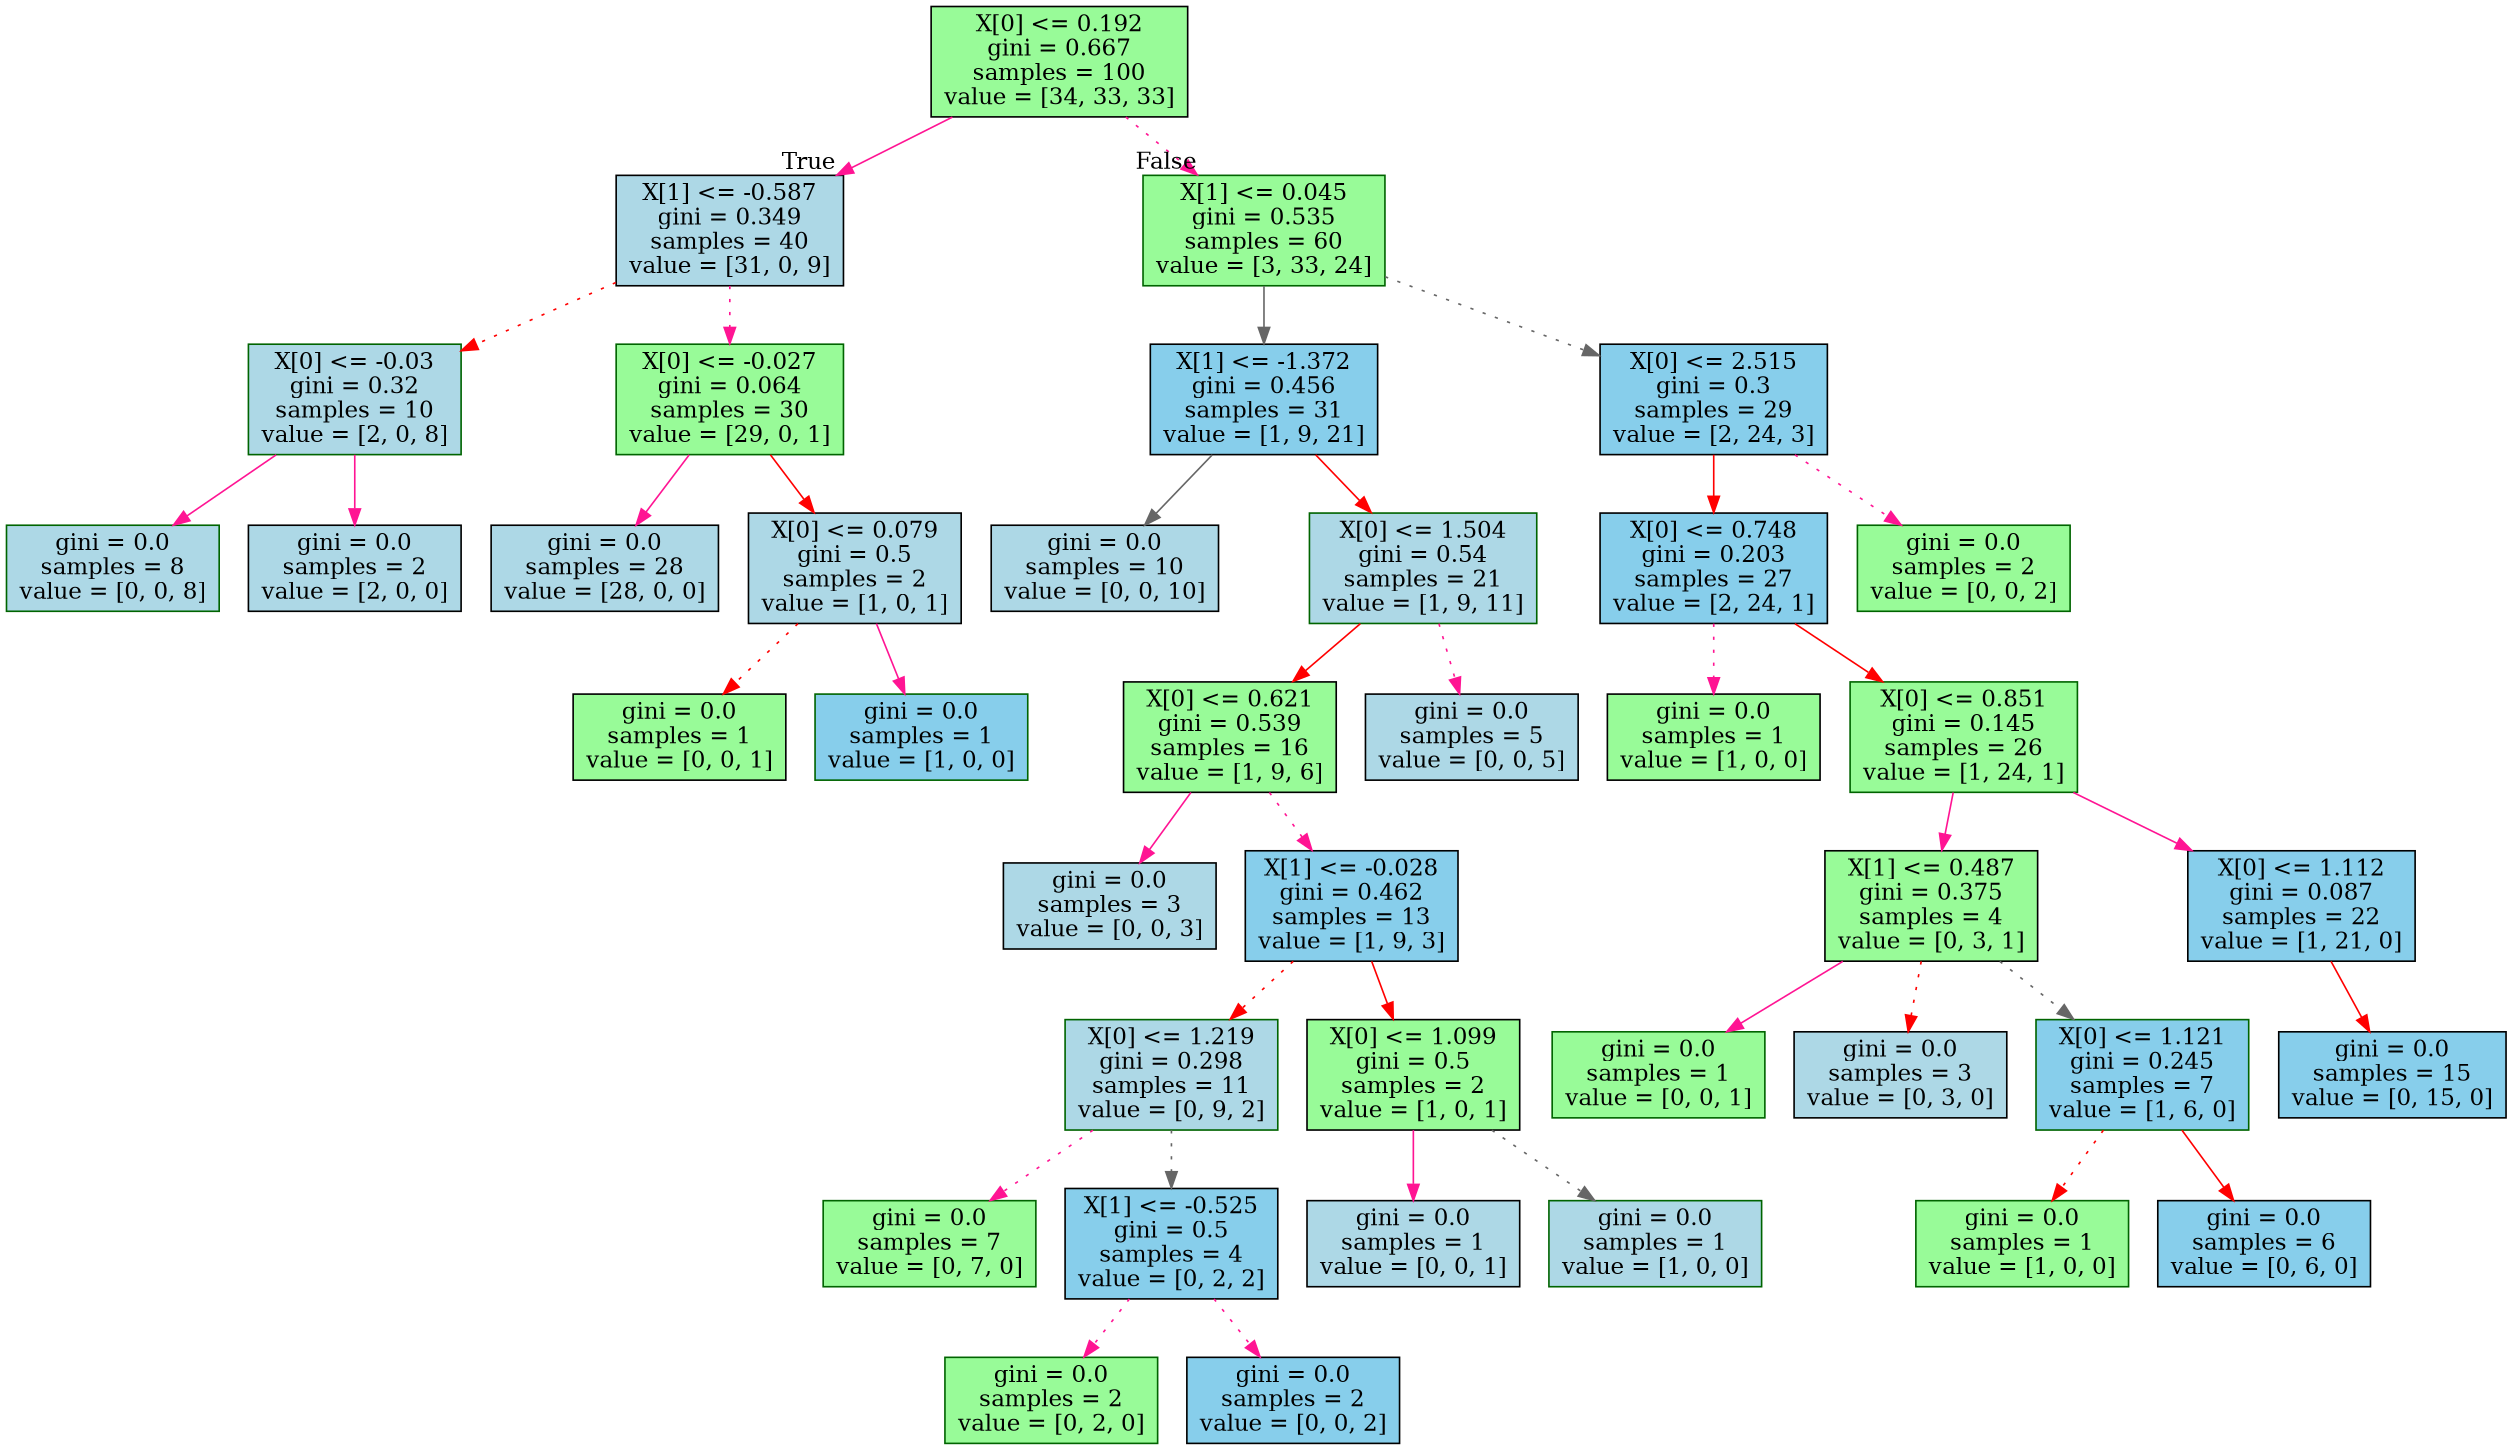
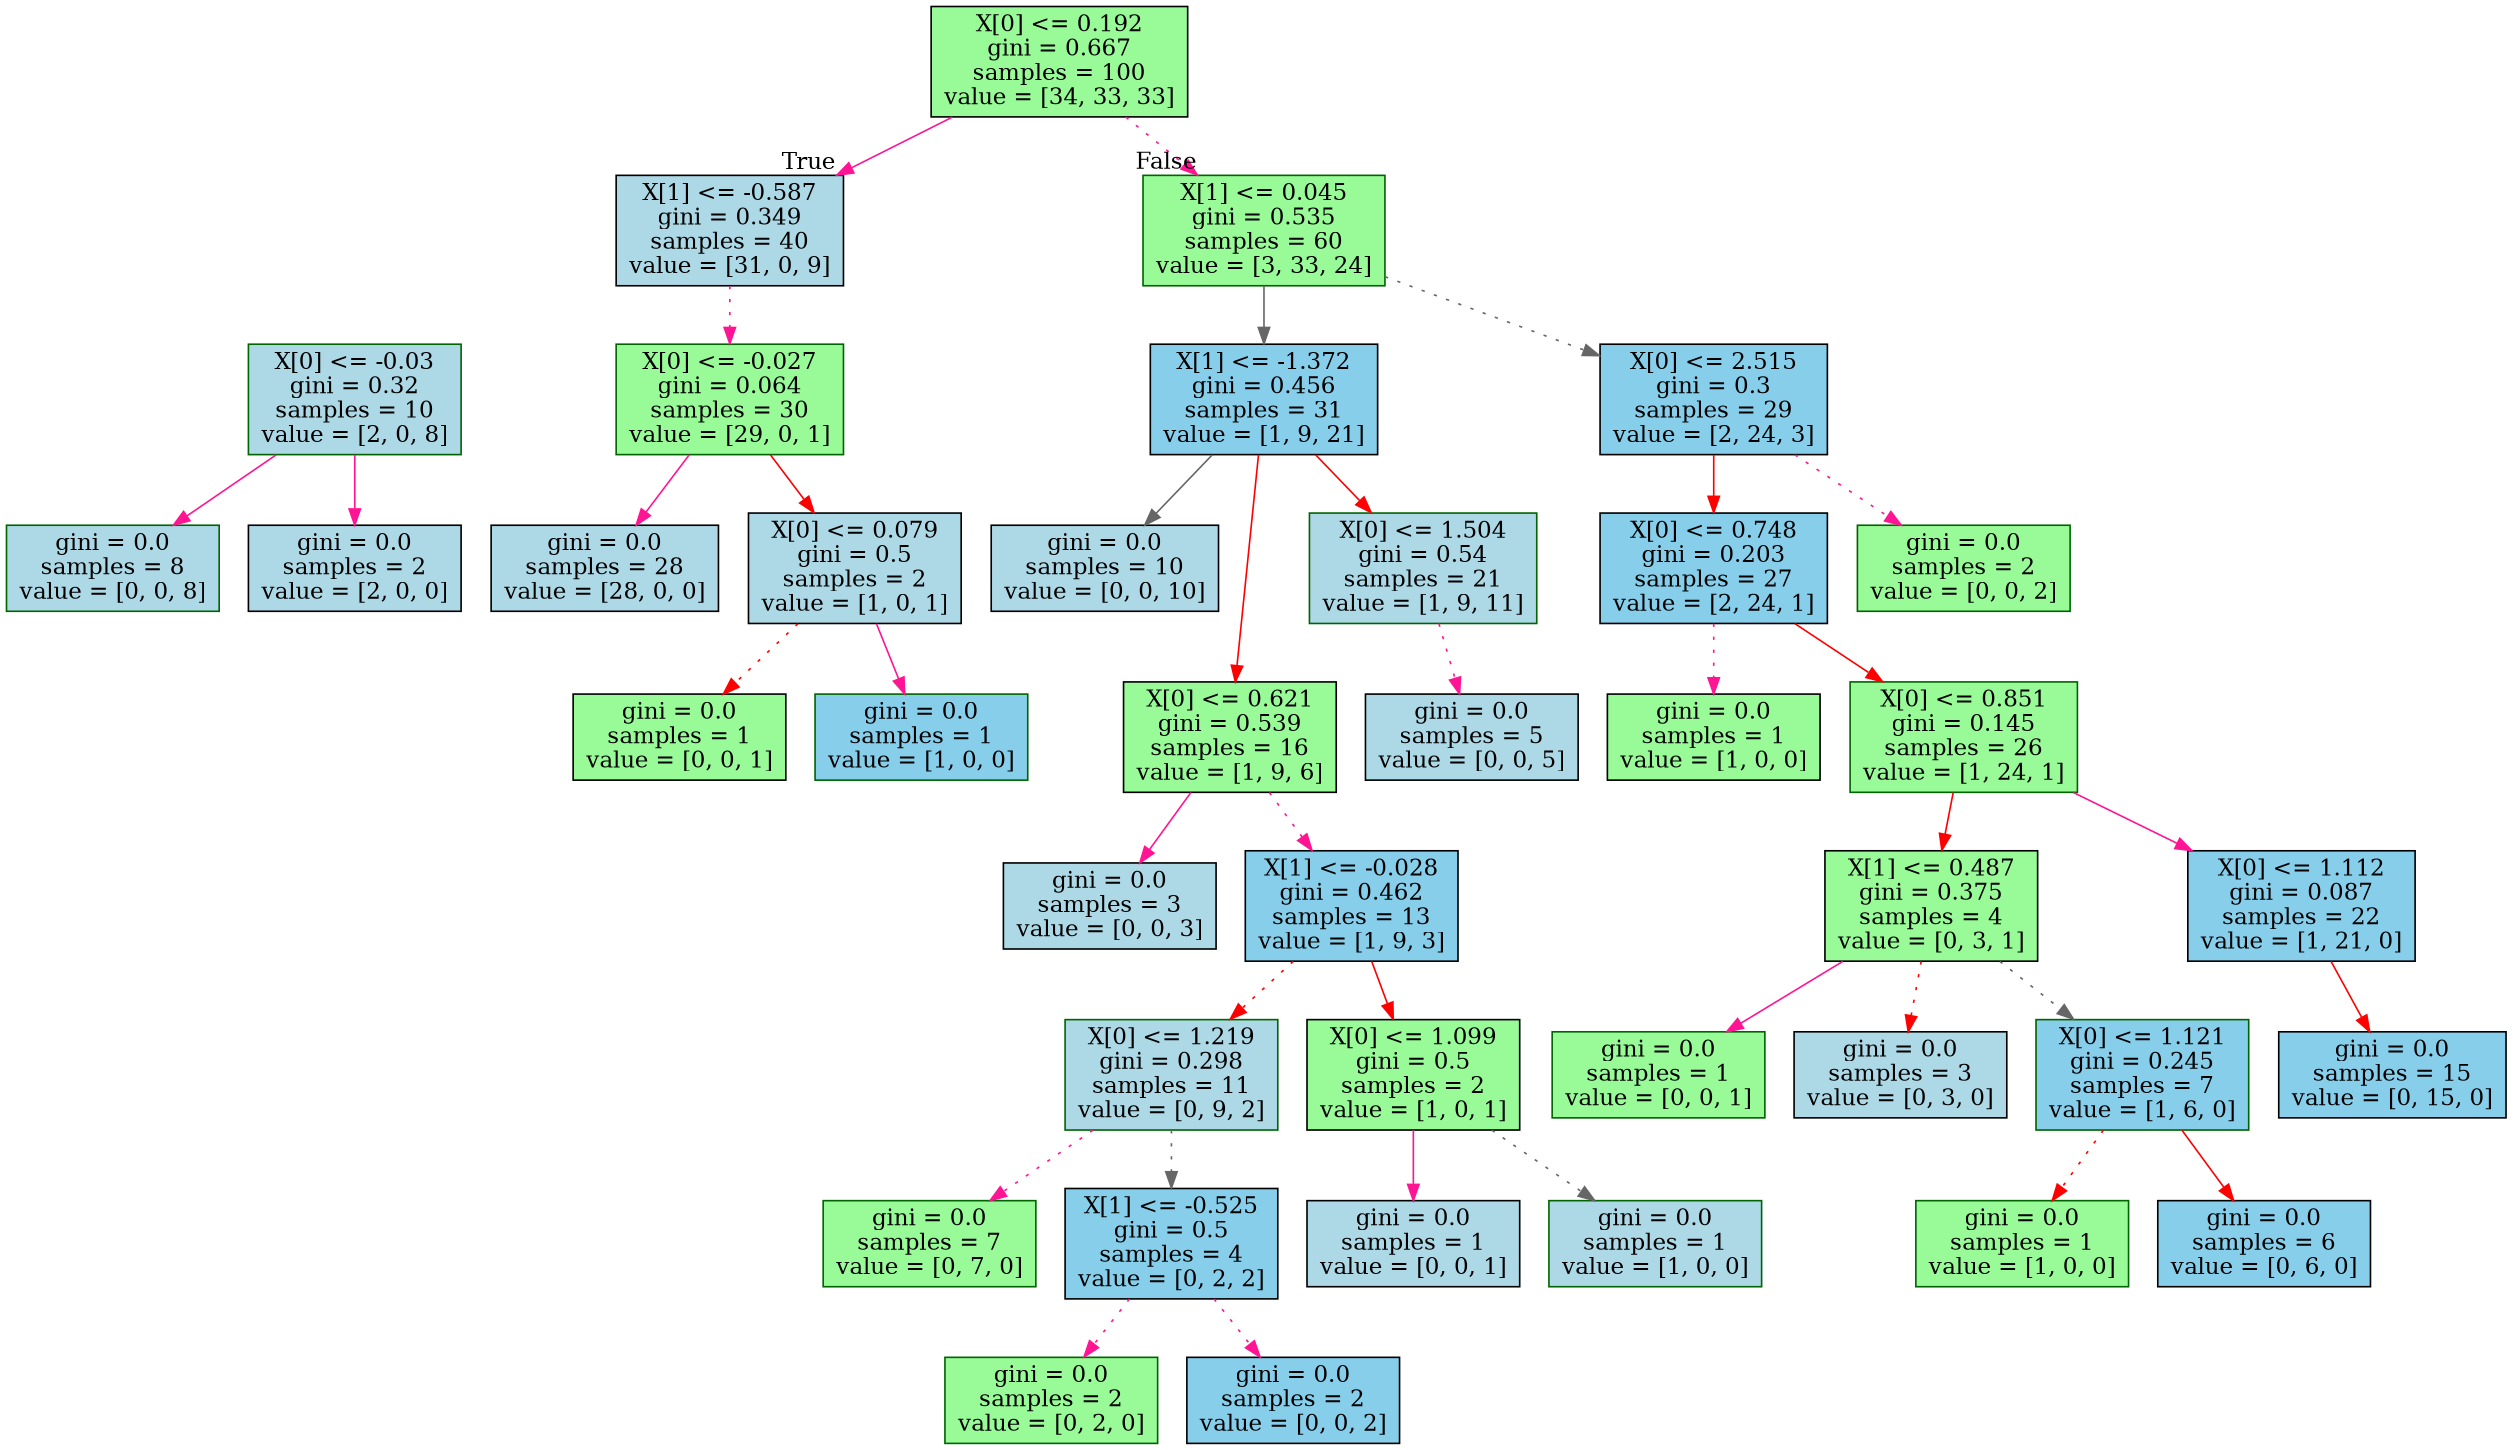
edge "X[1] <= -0.587 gini = 0.349 samples = 40 value = [31, 0, 9]" -> "X[0] <= -0.03 gini = 0.32 samples = 10 value = [2, 0, 8]": removed
edge "X[0] <= 1.504 gini = 0.54 samples = 21 value = [1, 9, 11]" -> "X[0] <= 0.621 gini = 0.539 samples = 16 value = [1, 9, 6]": now "X[1] <= -1.372 gini = 0.456 samples = 31 value = [1, 9, 21]" -> "X[0] <= 0.621 gini = 0.539 samples = 16 value = [1, 9, 6]"
edge "X[0] <= 0.851 gini = 0.145 samples = 26 value = [1, 24, 1]" -> "X[1] <= 0.487 gini = 0.375 samples = 4 value = [0, 3, 1]": color deeppink -> red
